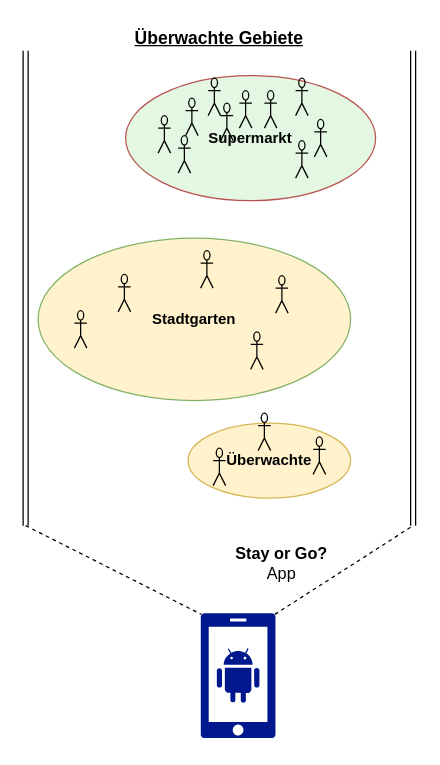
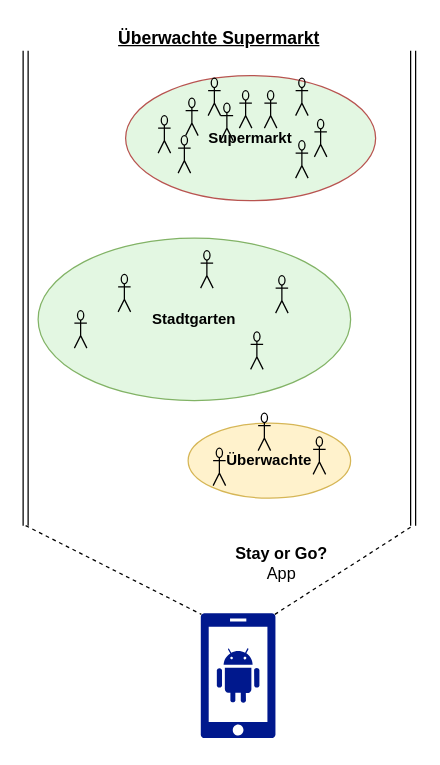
node "Überwachte Gebiete": label "Überwachte Gebiete" -> "Überwachte Supermarkt"
node "Stadtgarten": fillcolor #fff2cc -> #e3f7e2
